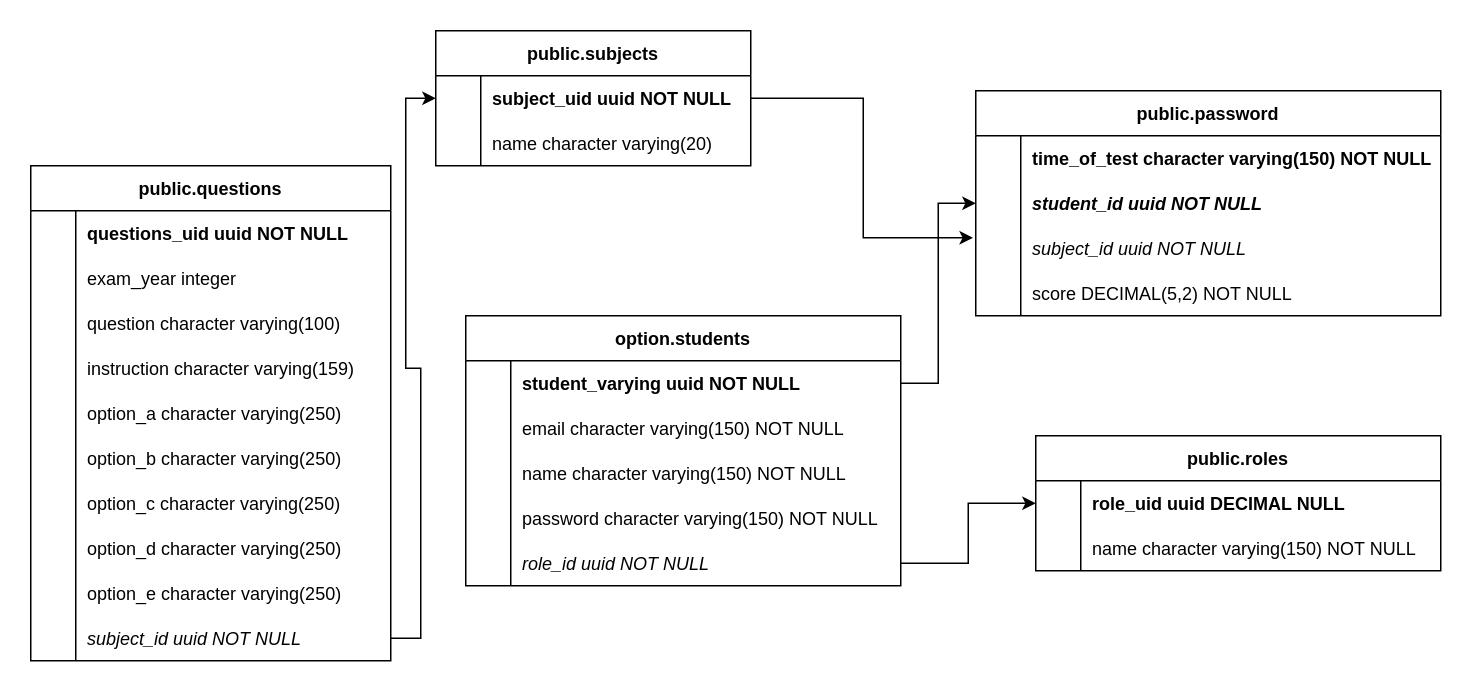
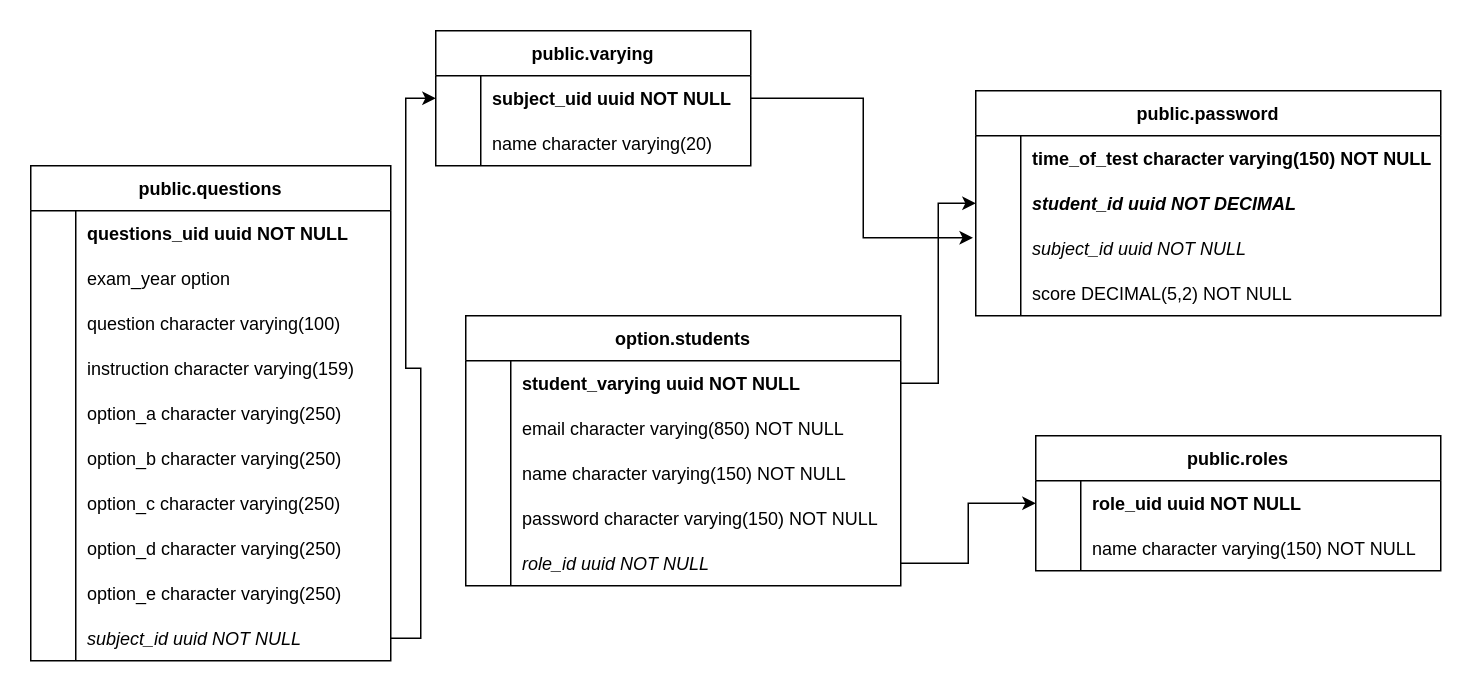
node "public.subjects": label "public.subjects" -> "public.varying"
node "student_id uuid NOT NULL": label "student_id uuid NOT NULL" -> "student_id uuid NOT DECIMAL"
node "exam_year integer": label "exam_year integer" -> "exam_year option"
node "email character varying(150) NOT NULL": label "email character varying(150) NOT NULL" -> "email character varying(850) NOT NULL"
node "role_uid uuid DECIMAL NULL": label "role_uid uuid DECIMAL NULL" -> "role_uid uuid NOT NULL"
